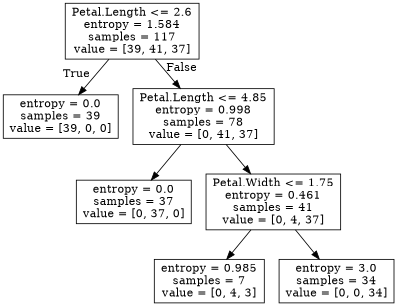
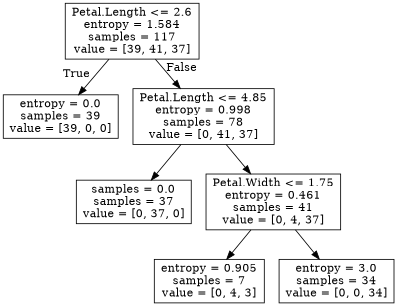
node "entropy = 0.0 samples = 37 value = [0, 37, 0]": label "entropy = 0.0 samples = 37 value = [0, 37, 0]" -> "samples = 0.0 samples = 37 value = [0, 37, 0]"
node "entropy = 0.985 samples = 7 value = [0, 4, 3]": label "entropy = 0.985 samples = 7 value = [0, 4, 3]" -> "entropy = 0.905 samples = 7 value = [0, 4, 3]"
